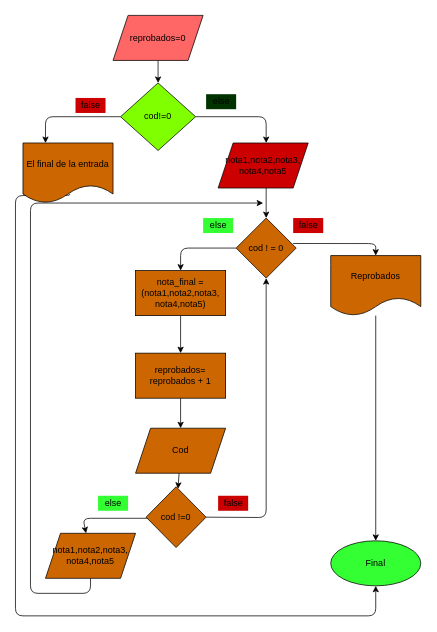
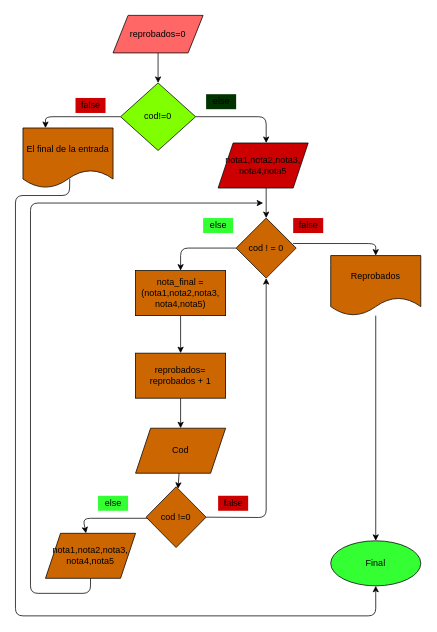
node "reprobados=0": size 90x45 -> 90x38
node "El final de la entrada": moved (68, 173) -> (68, 158)
